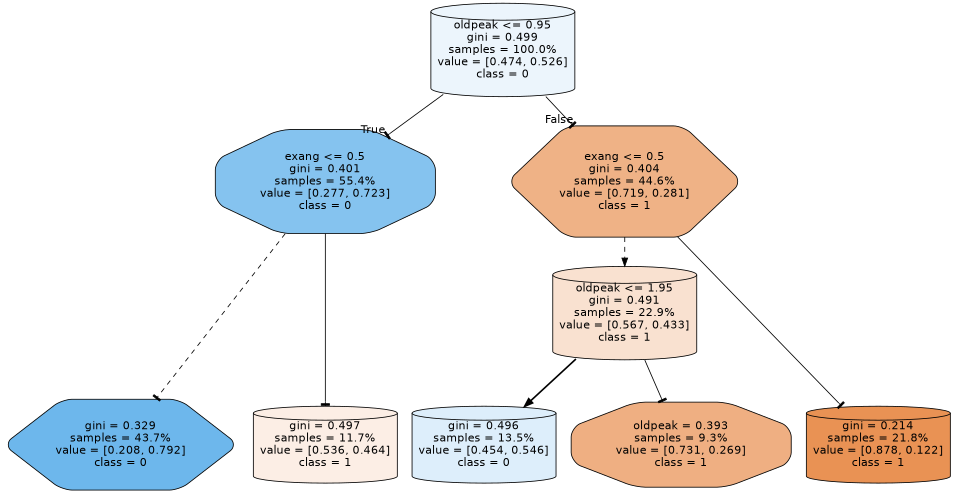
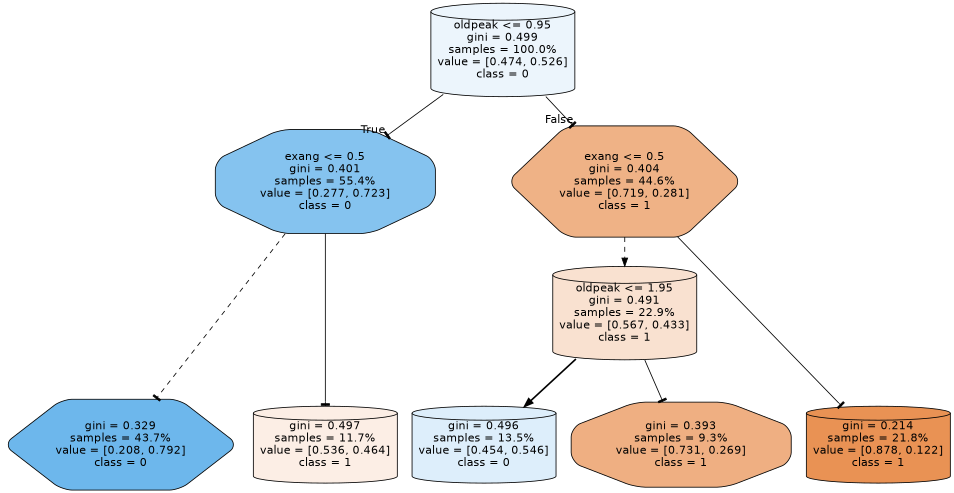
node "oldpeak = 0.393 samples = 9.3% value = [0.731, 0.269] class = 1": label "oldpeak = 0.393 samples = 9.3% value = [0.731, 0.269] class = 1" -> "gini = 0.393 samples = 9.3% value = [0.731, 0.269] class = 1"
